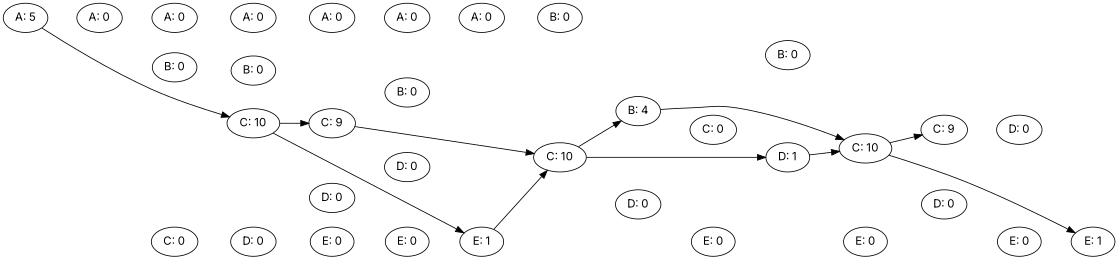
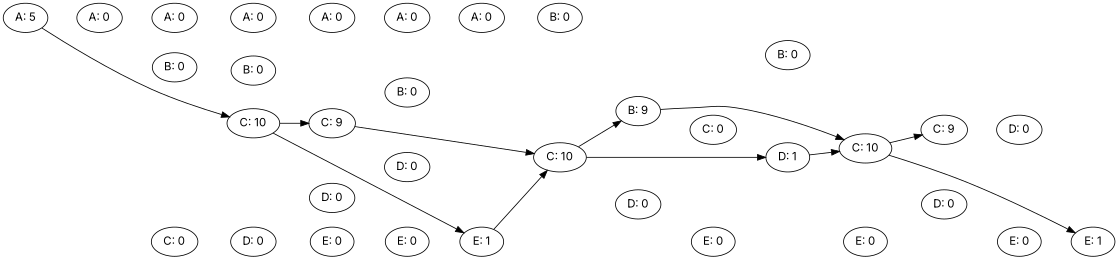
node "B: 4": label "B: 4" -> "B: 9"
